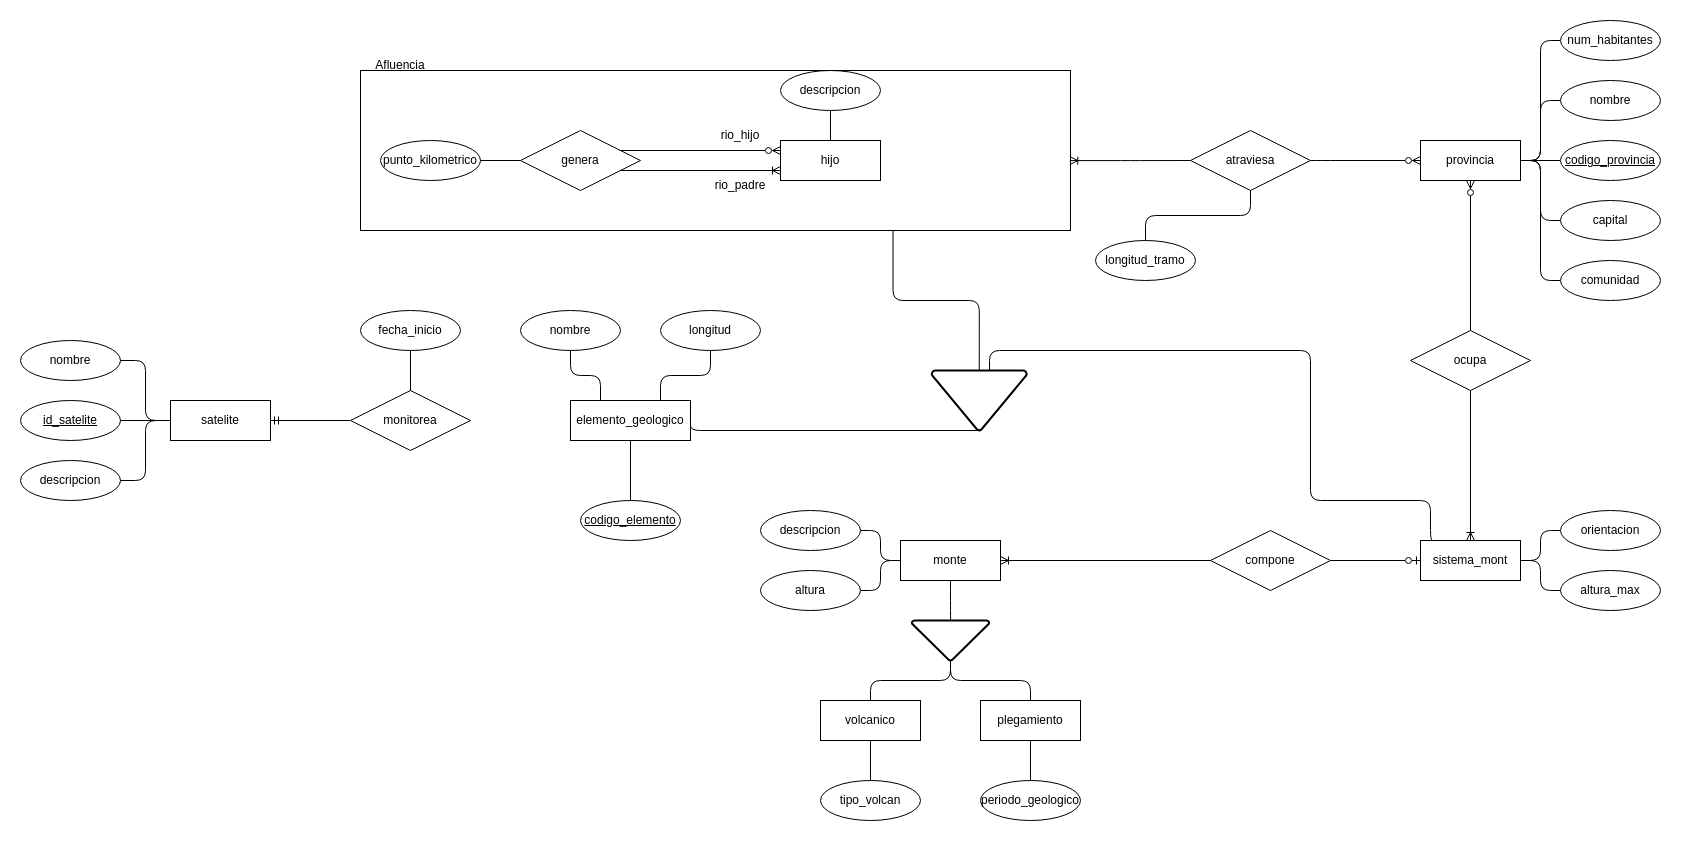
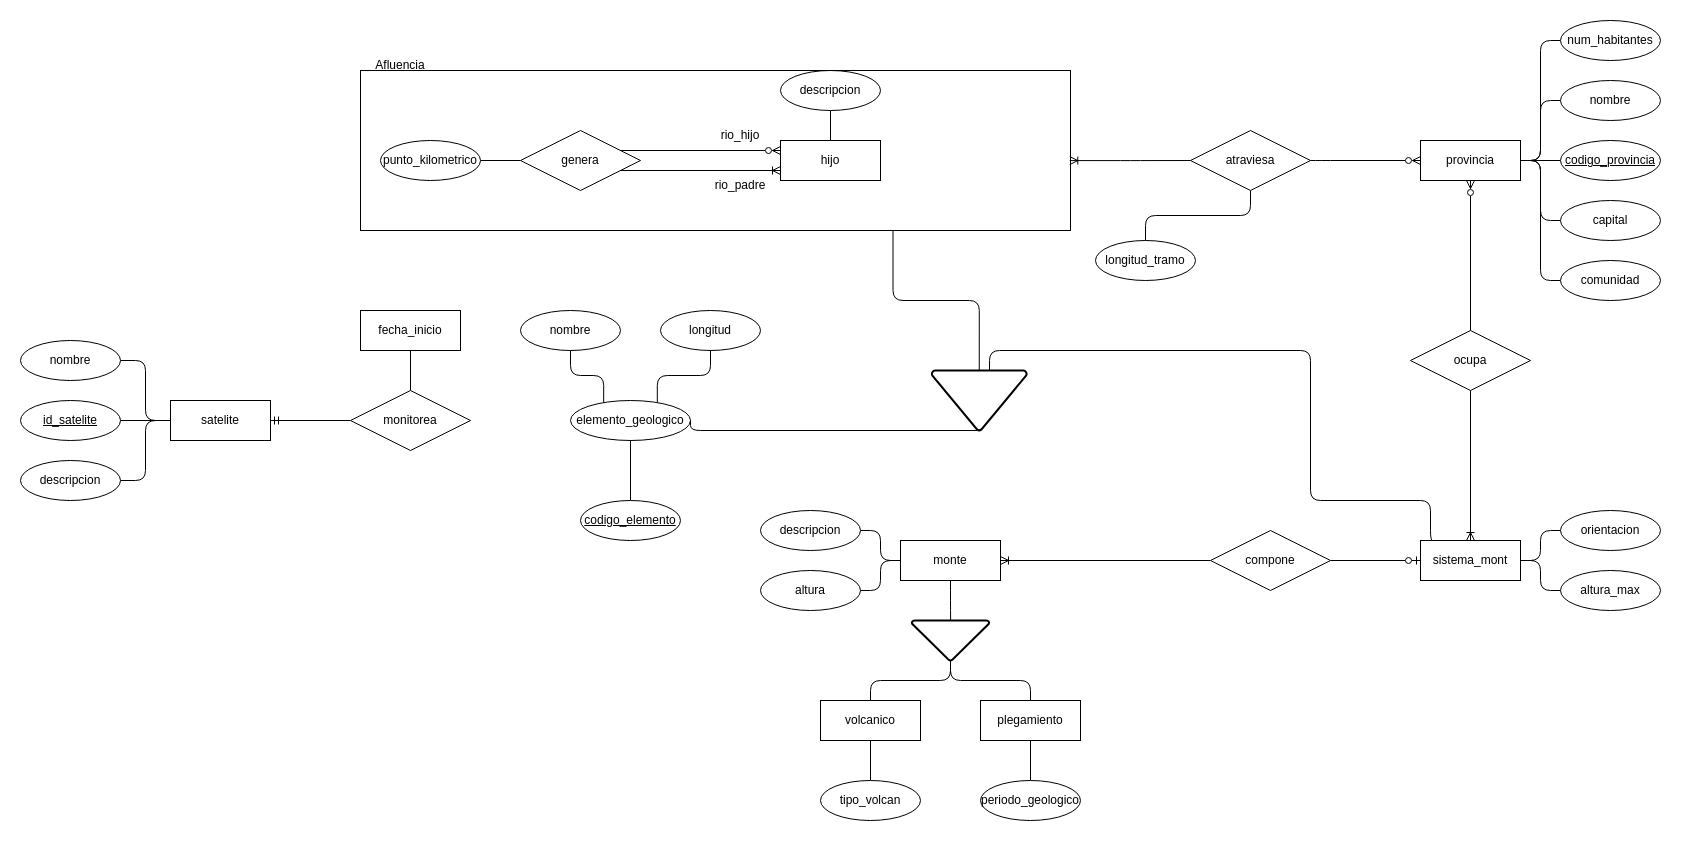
node "fecha_inicio": shape ellipse -> rectangle
node "elemento_geologico": shape rectangle -> ellipse
